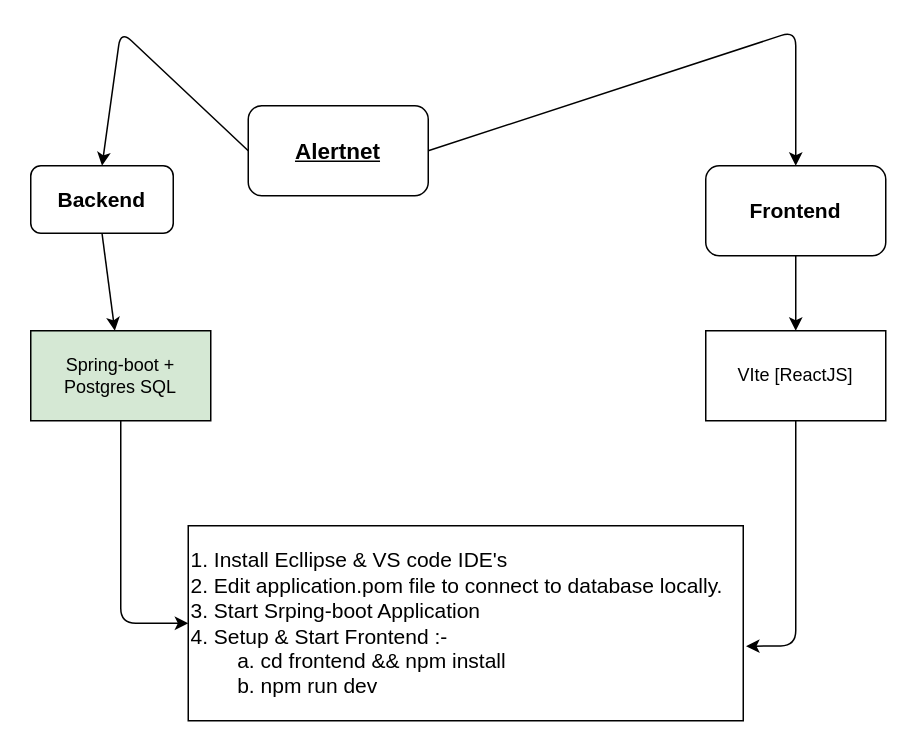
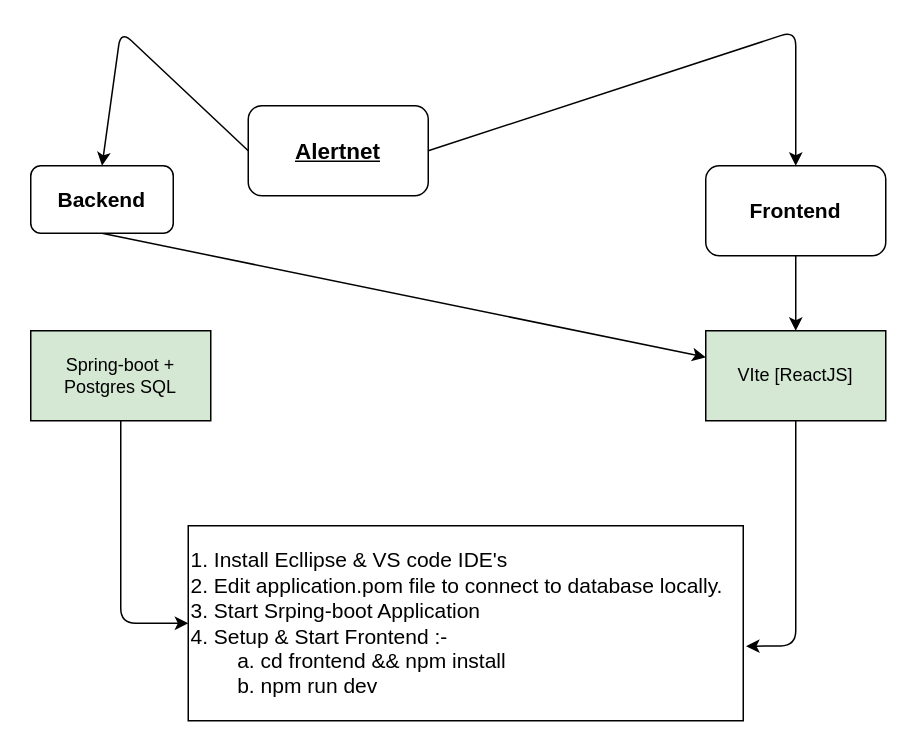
edge "Backend" -> "Spring-boot + Postgres SQL": now "Backend" -> "VIte [ReactJS]"
node "VIte [ReactJS]": fillcolor #ffffff -> #d5e8d4
